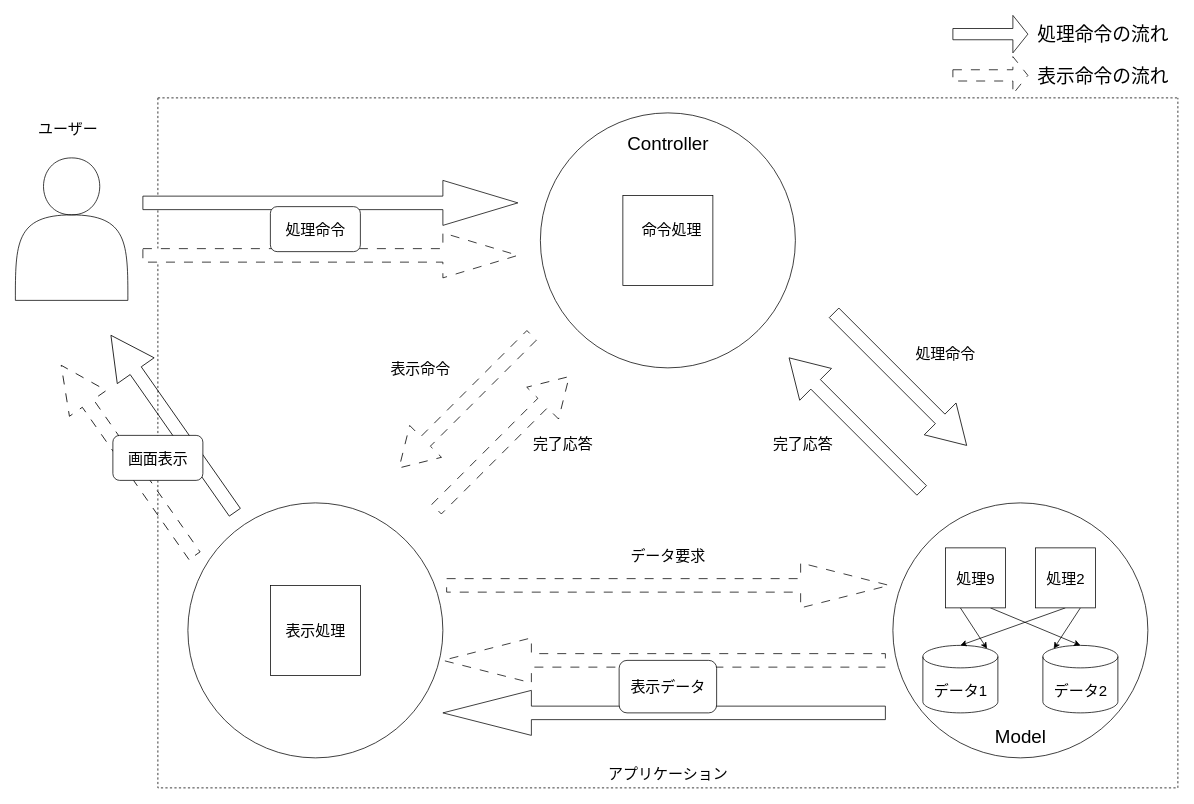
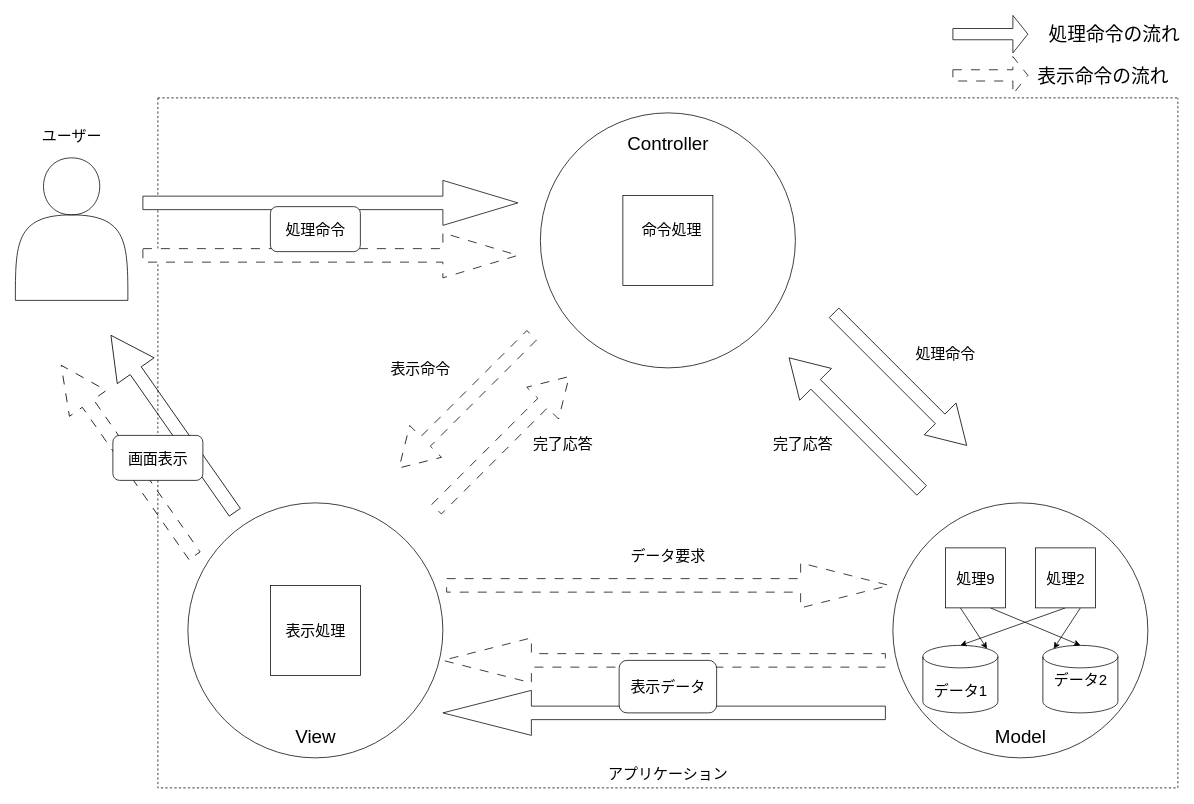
node "処理命令の流れ": moved (1103, 34) -> (1114, 34)
node "ユーザー": moved (68, 128) -> (72, 135)
node "データ2": moved (1080, 690) -> (1080, 679)
node "View": added
